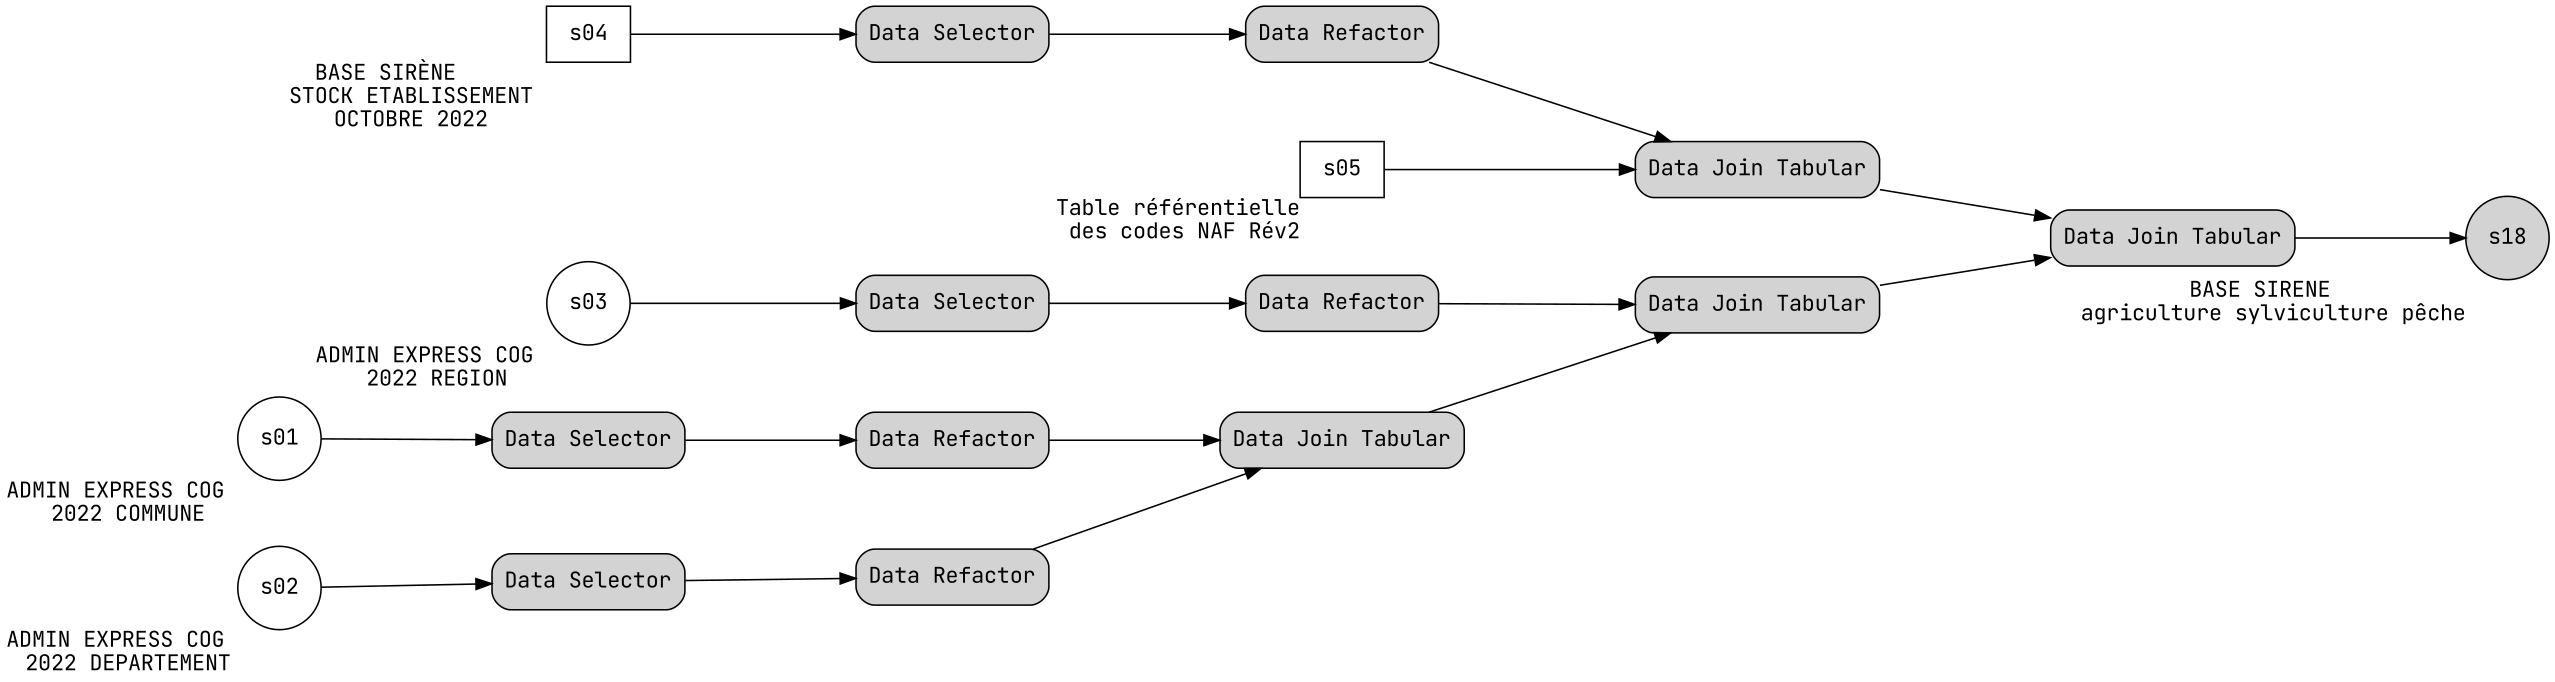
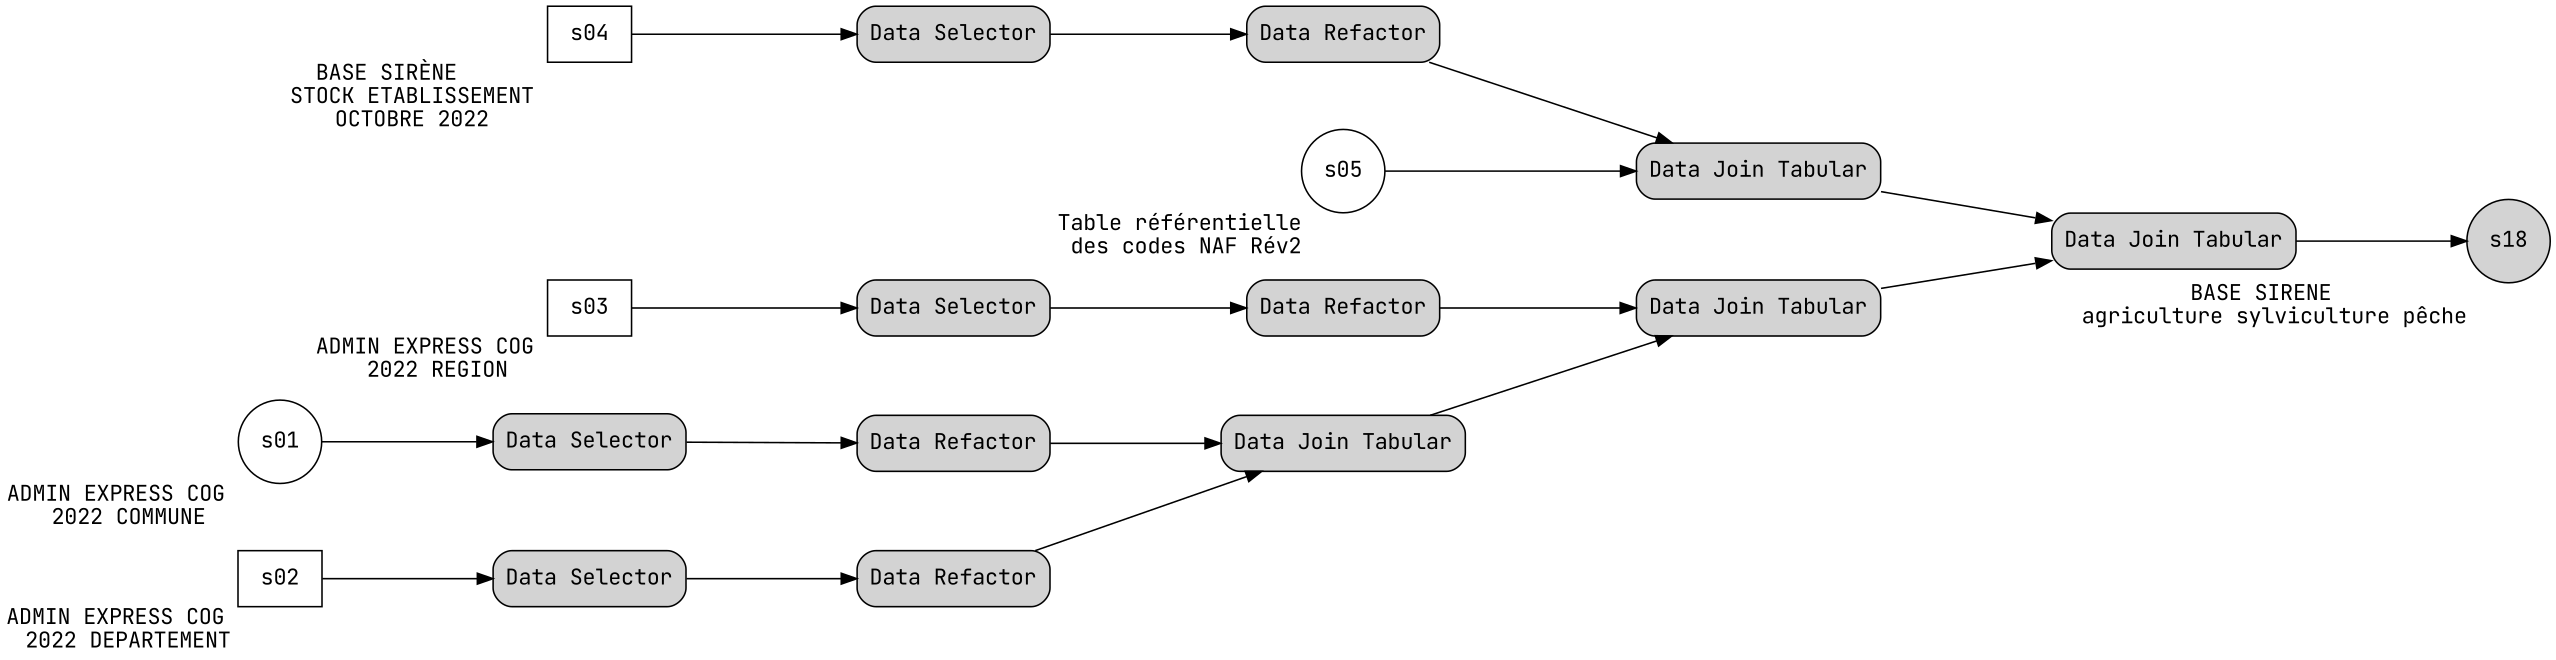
node "s05 Table référentielle des codes NAF Rév2": shape box -> circle
node "s03 ADMIN EXPRESS COG 2022 REGION": shape circle -> box
node "s02 ADMIN EXPRESS COG 2022 DEPARTEMENT": shape circle -> box
